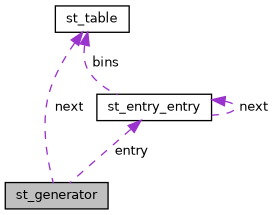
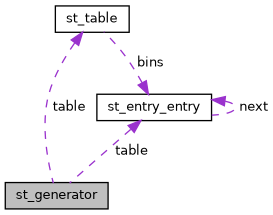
edge "st_entry_entry" -> "st_table": reversed
edge "st_generator" -> "st_table": label " next" -> " table"
edge "st_generator" -> "st_entry_entry": label " entry" -> " table"
